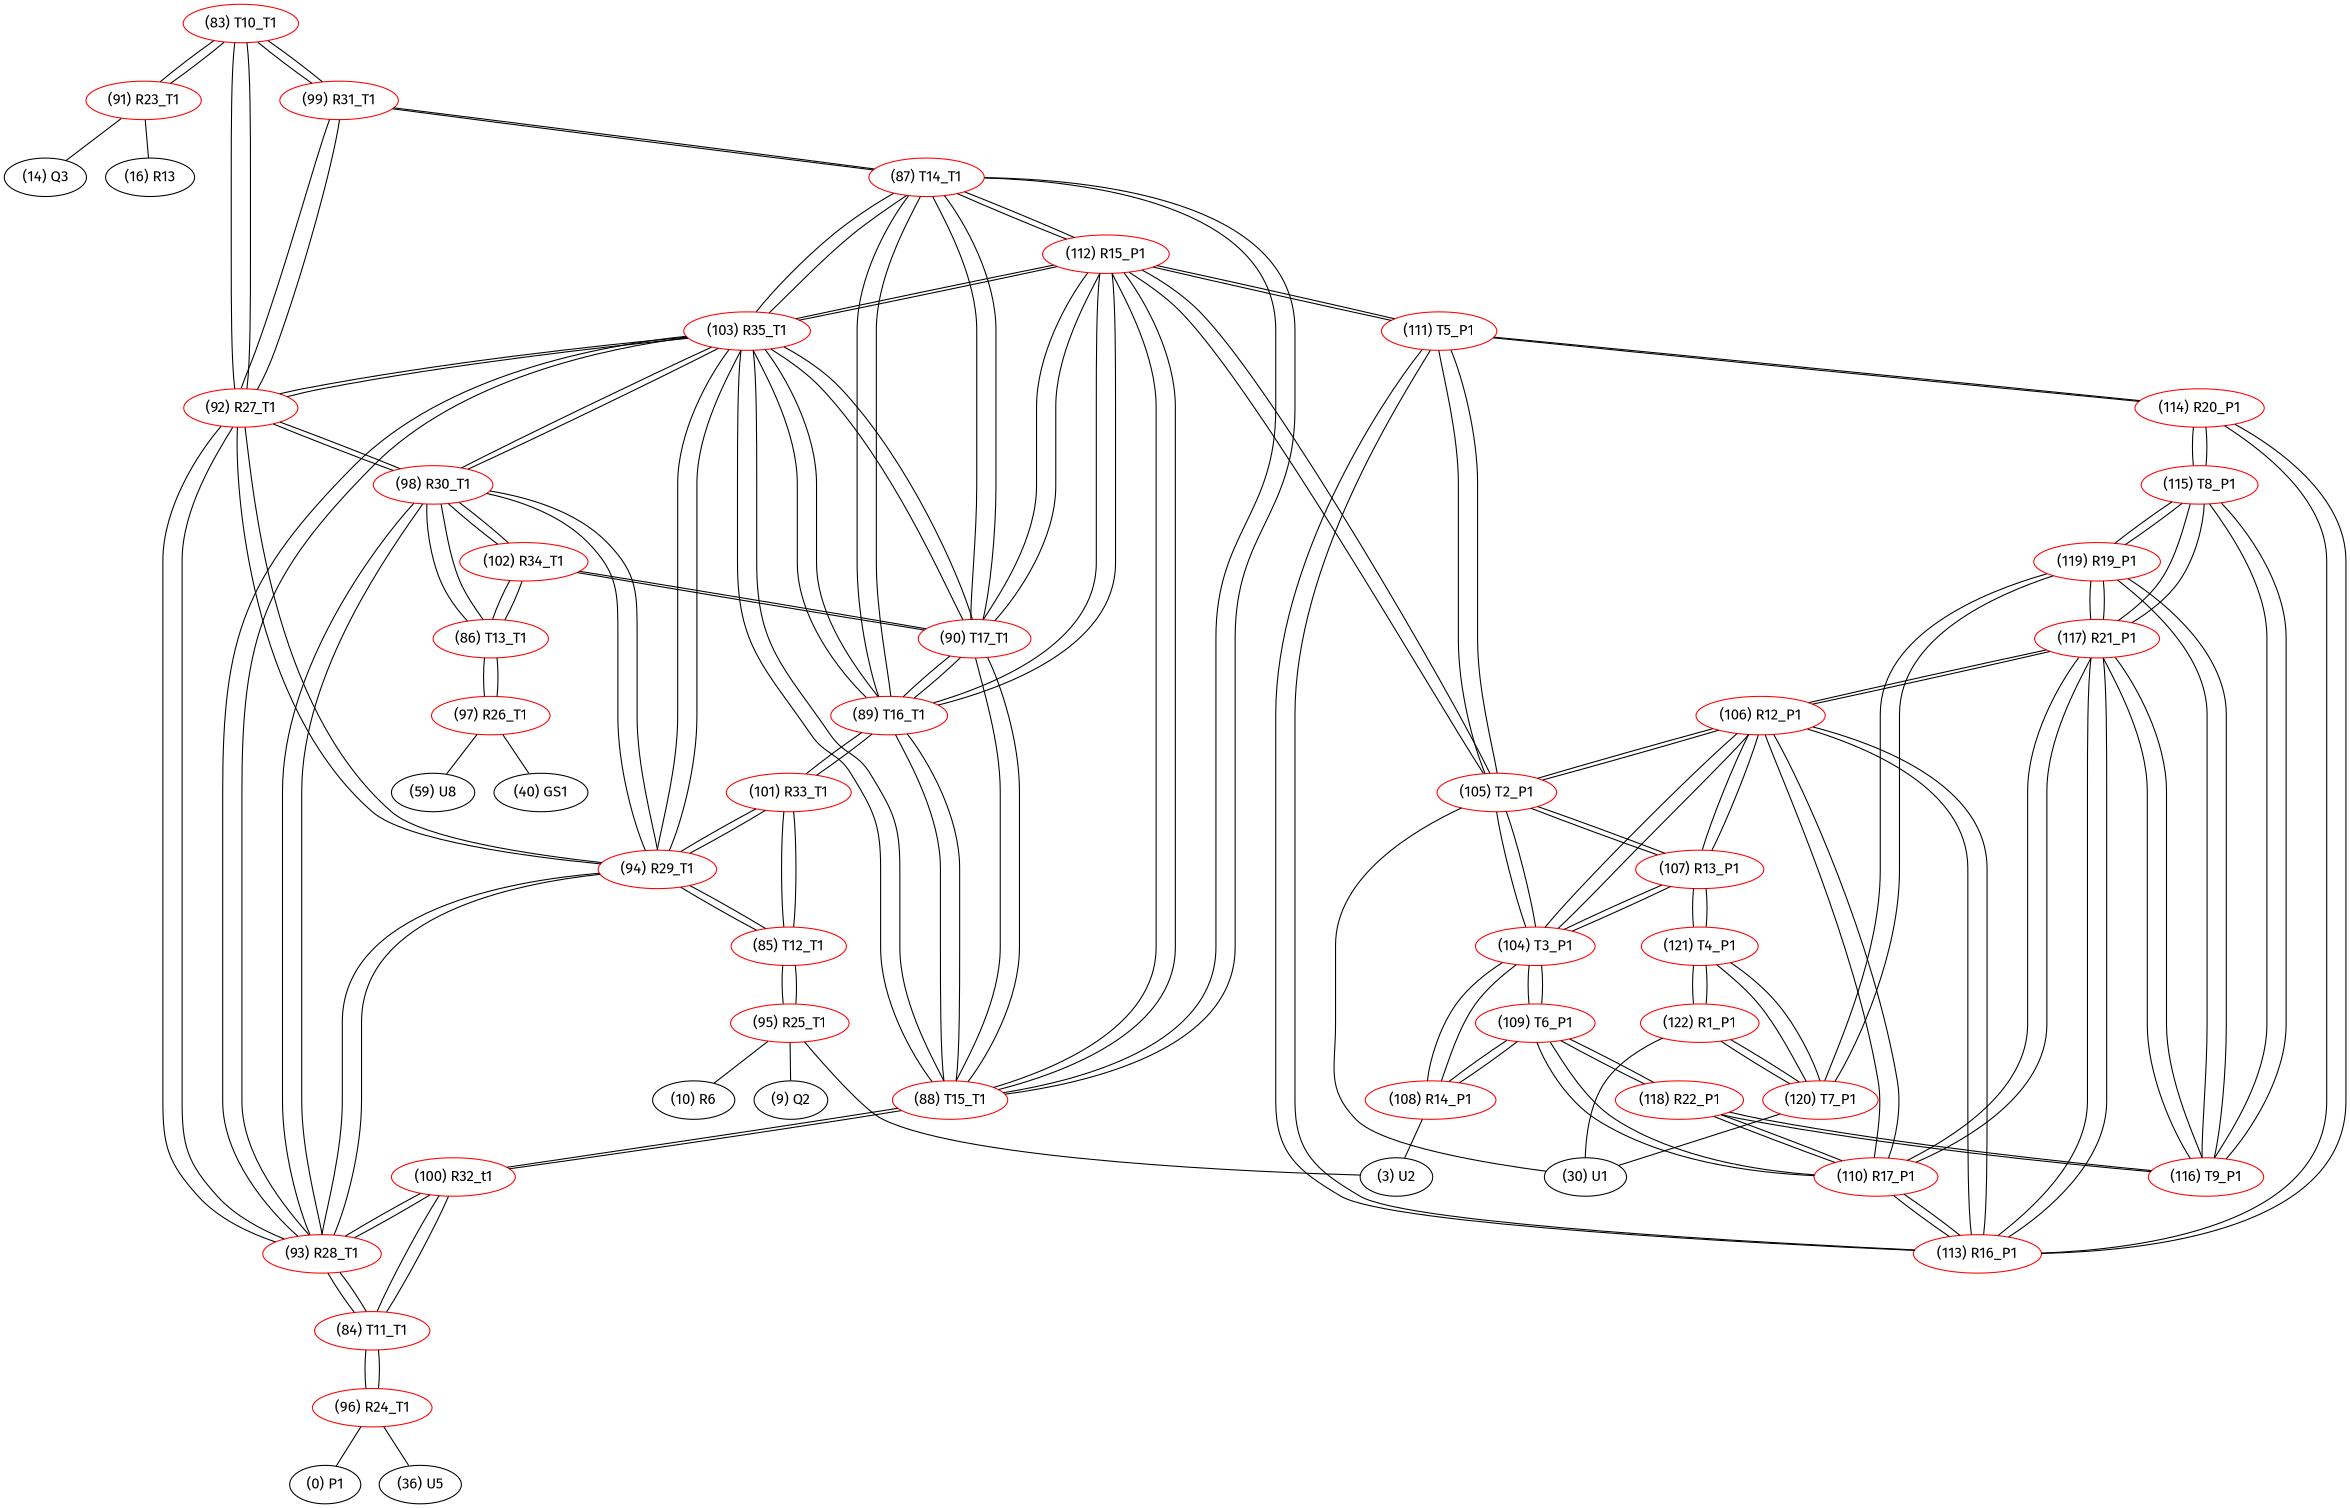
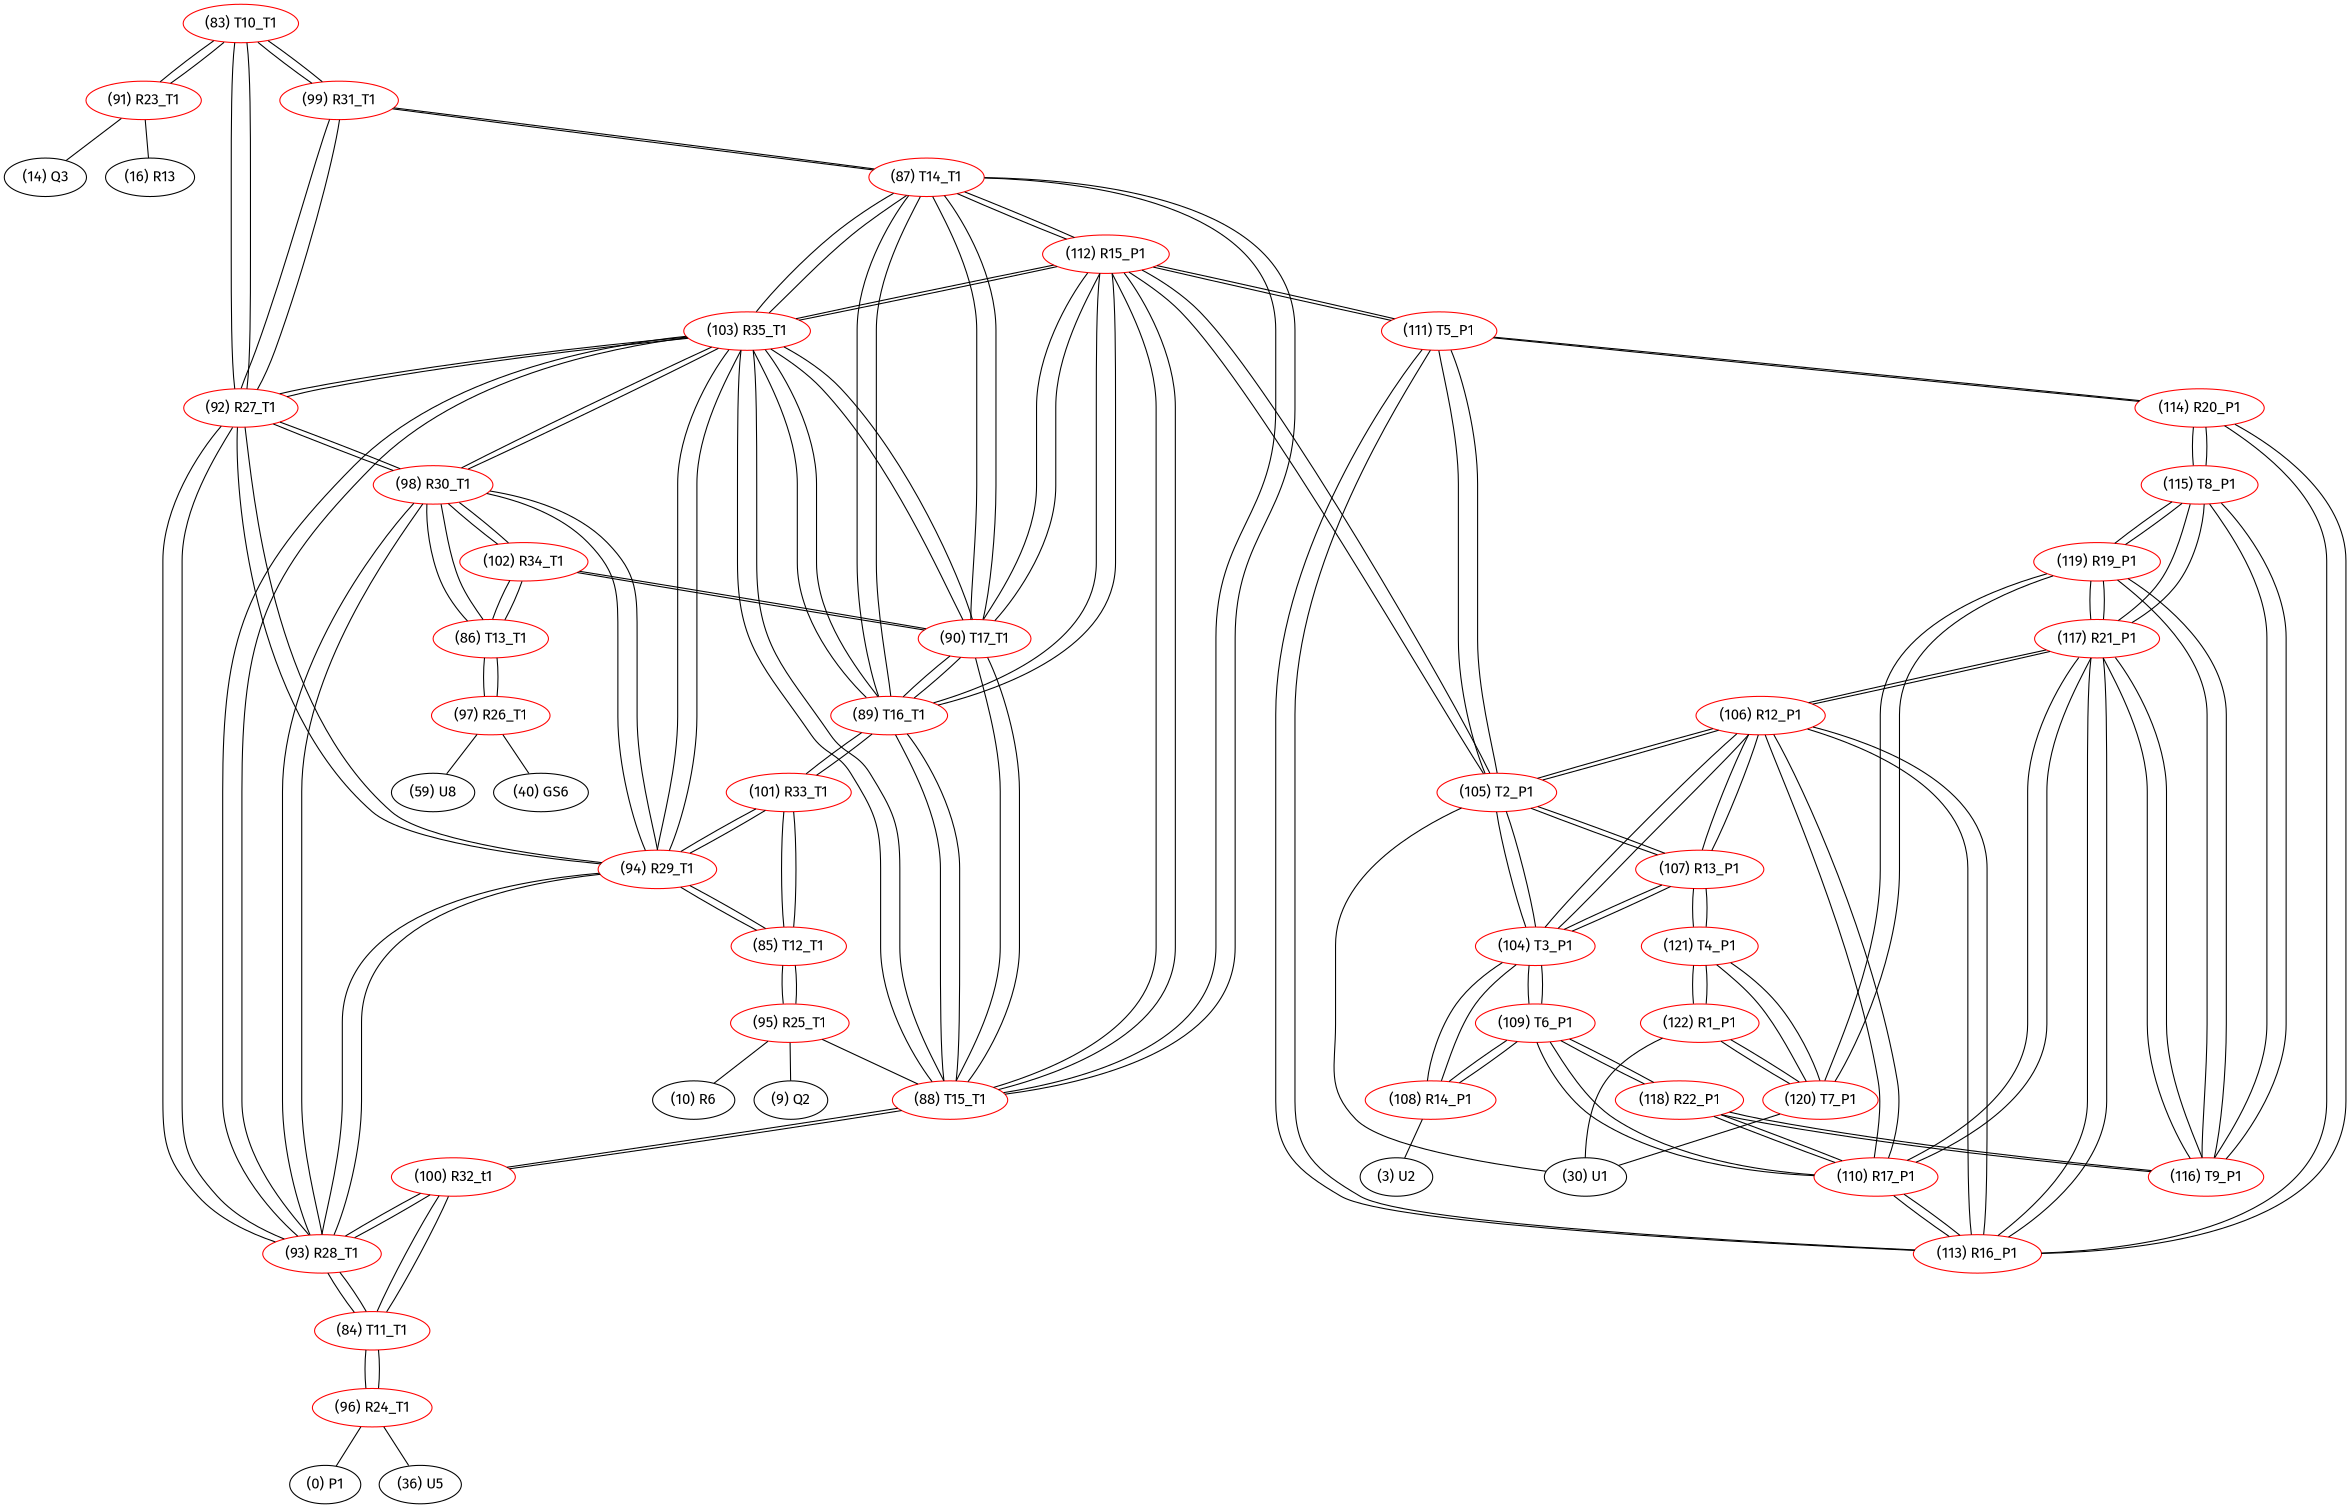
node "(40) GS1": label "(40) GS1" -> "(40) GS6"
edge "(95) R25_T1" -- "(3) U2": now "(95) R25_T1" -- "(88) T15_T1"
